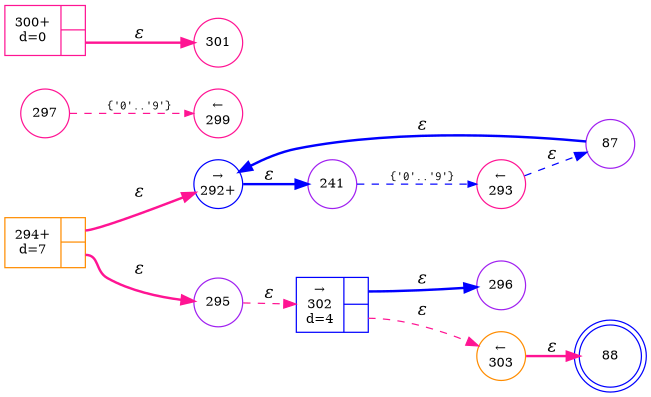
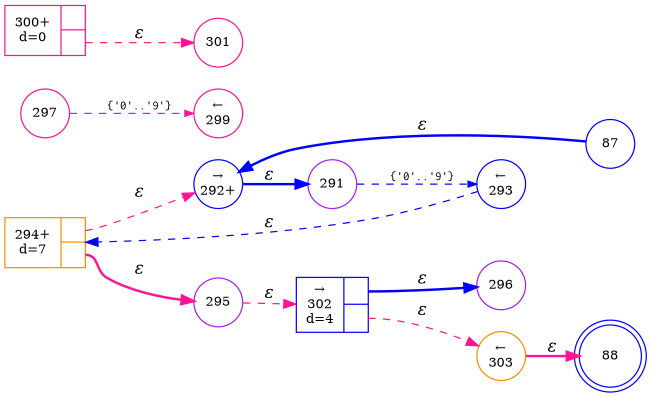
edge "300+" -> "301": style bold -> dashed
node "87": color purple -> blue
edge "← 293" -> "87": now "← 293" -> "294+"
node "241": label "241" -> "291"
node "← 293": color deeppink -> blue
edge "294+" -> "→ 292+": style bold -> dashed
